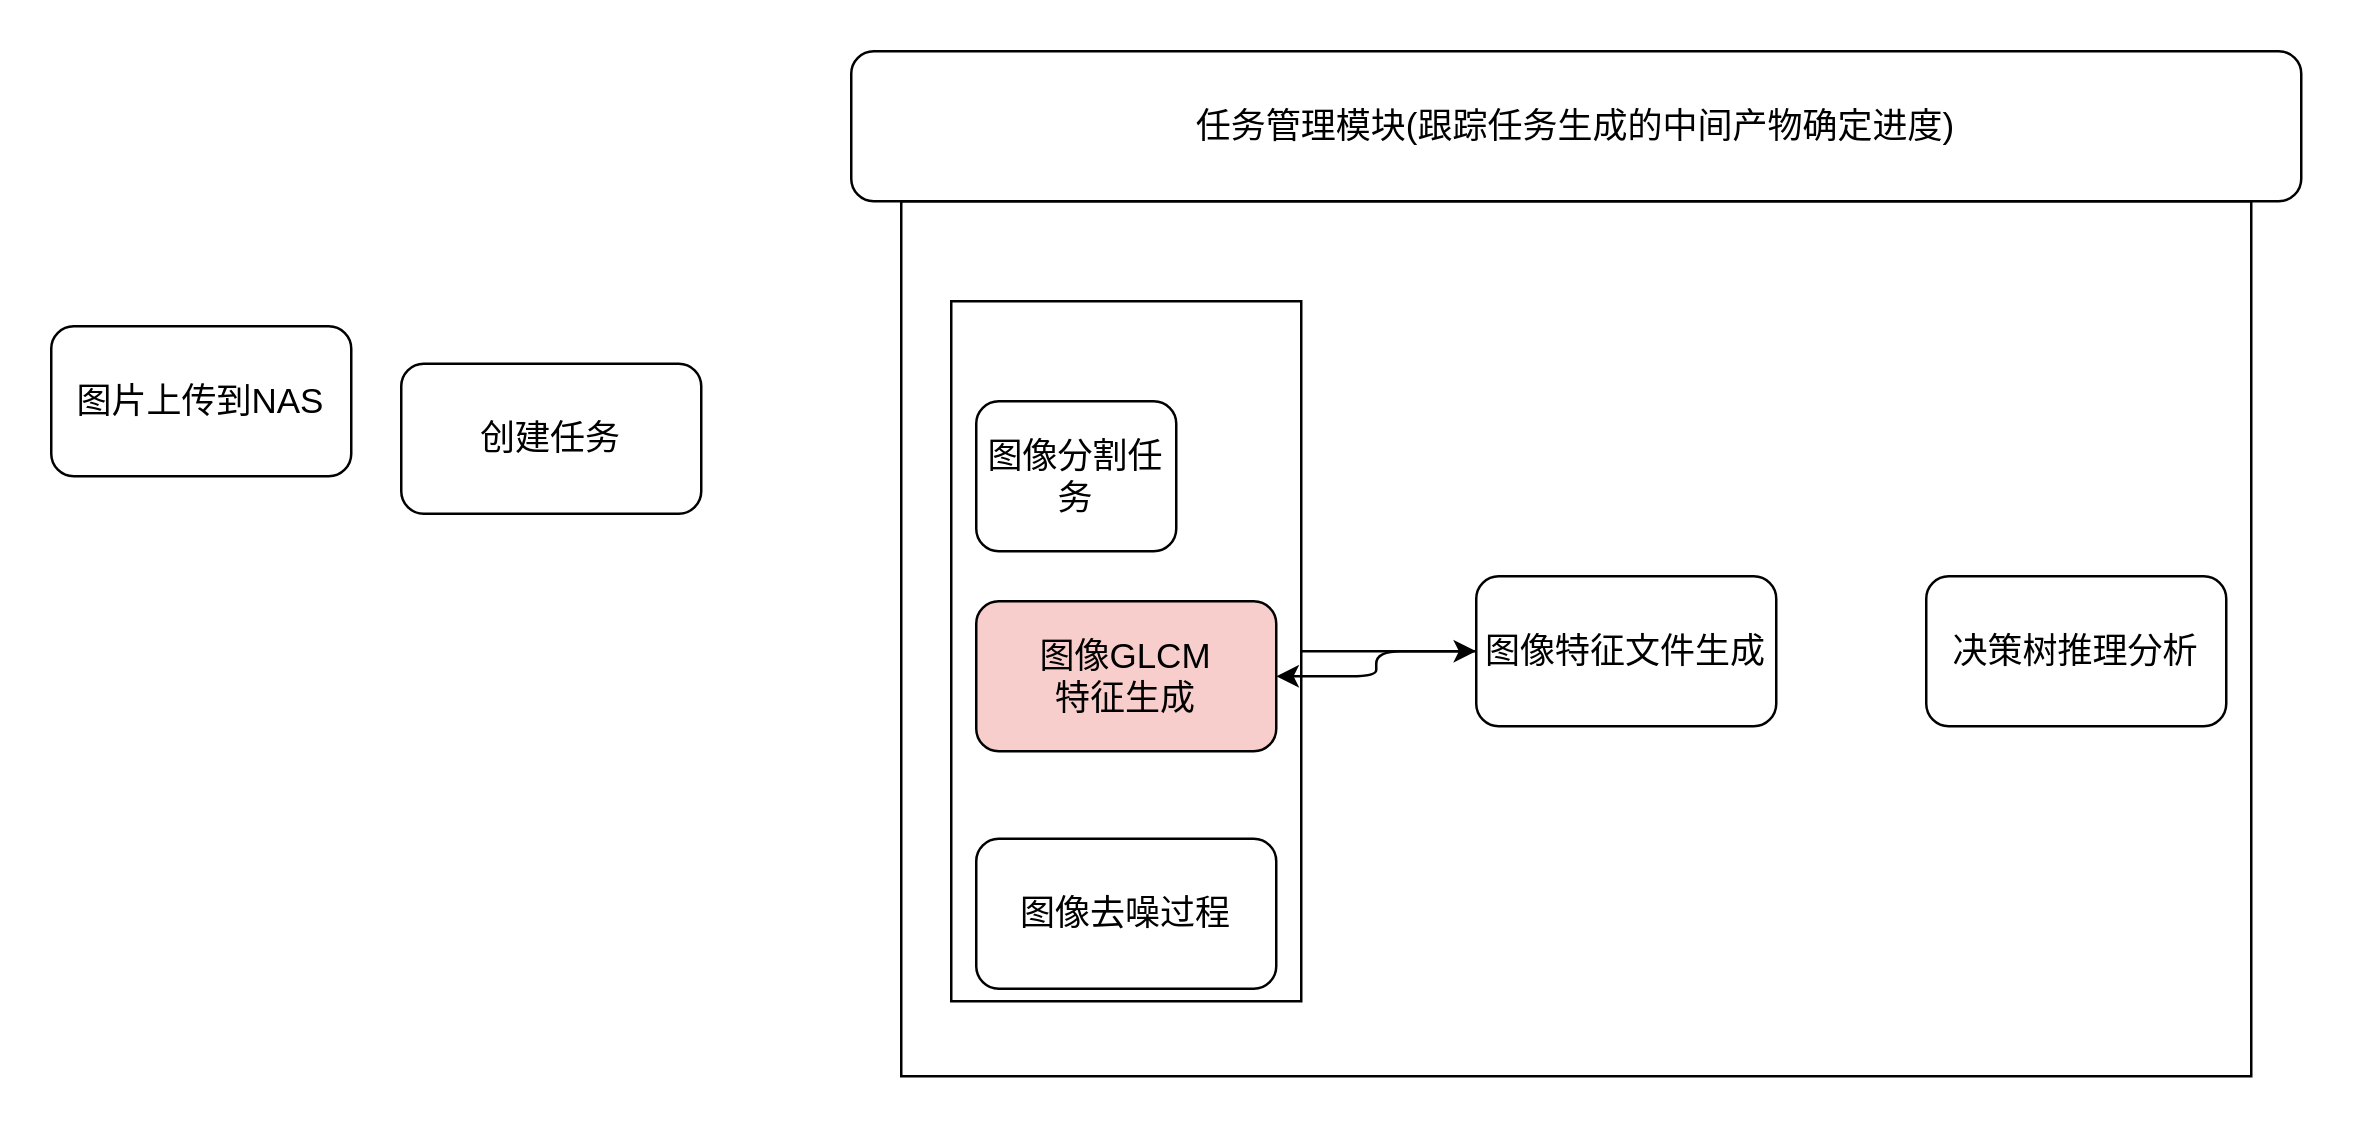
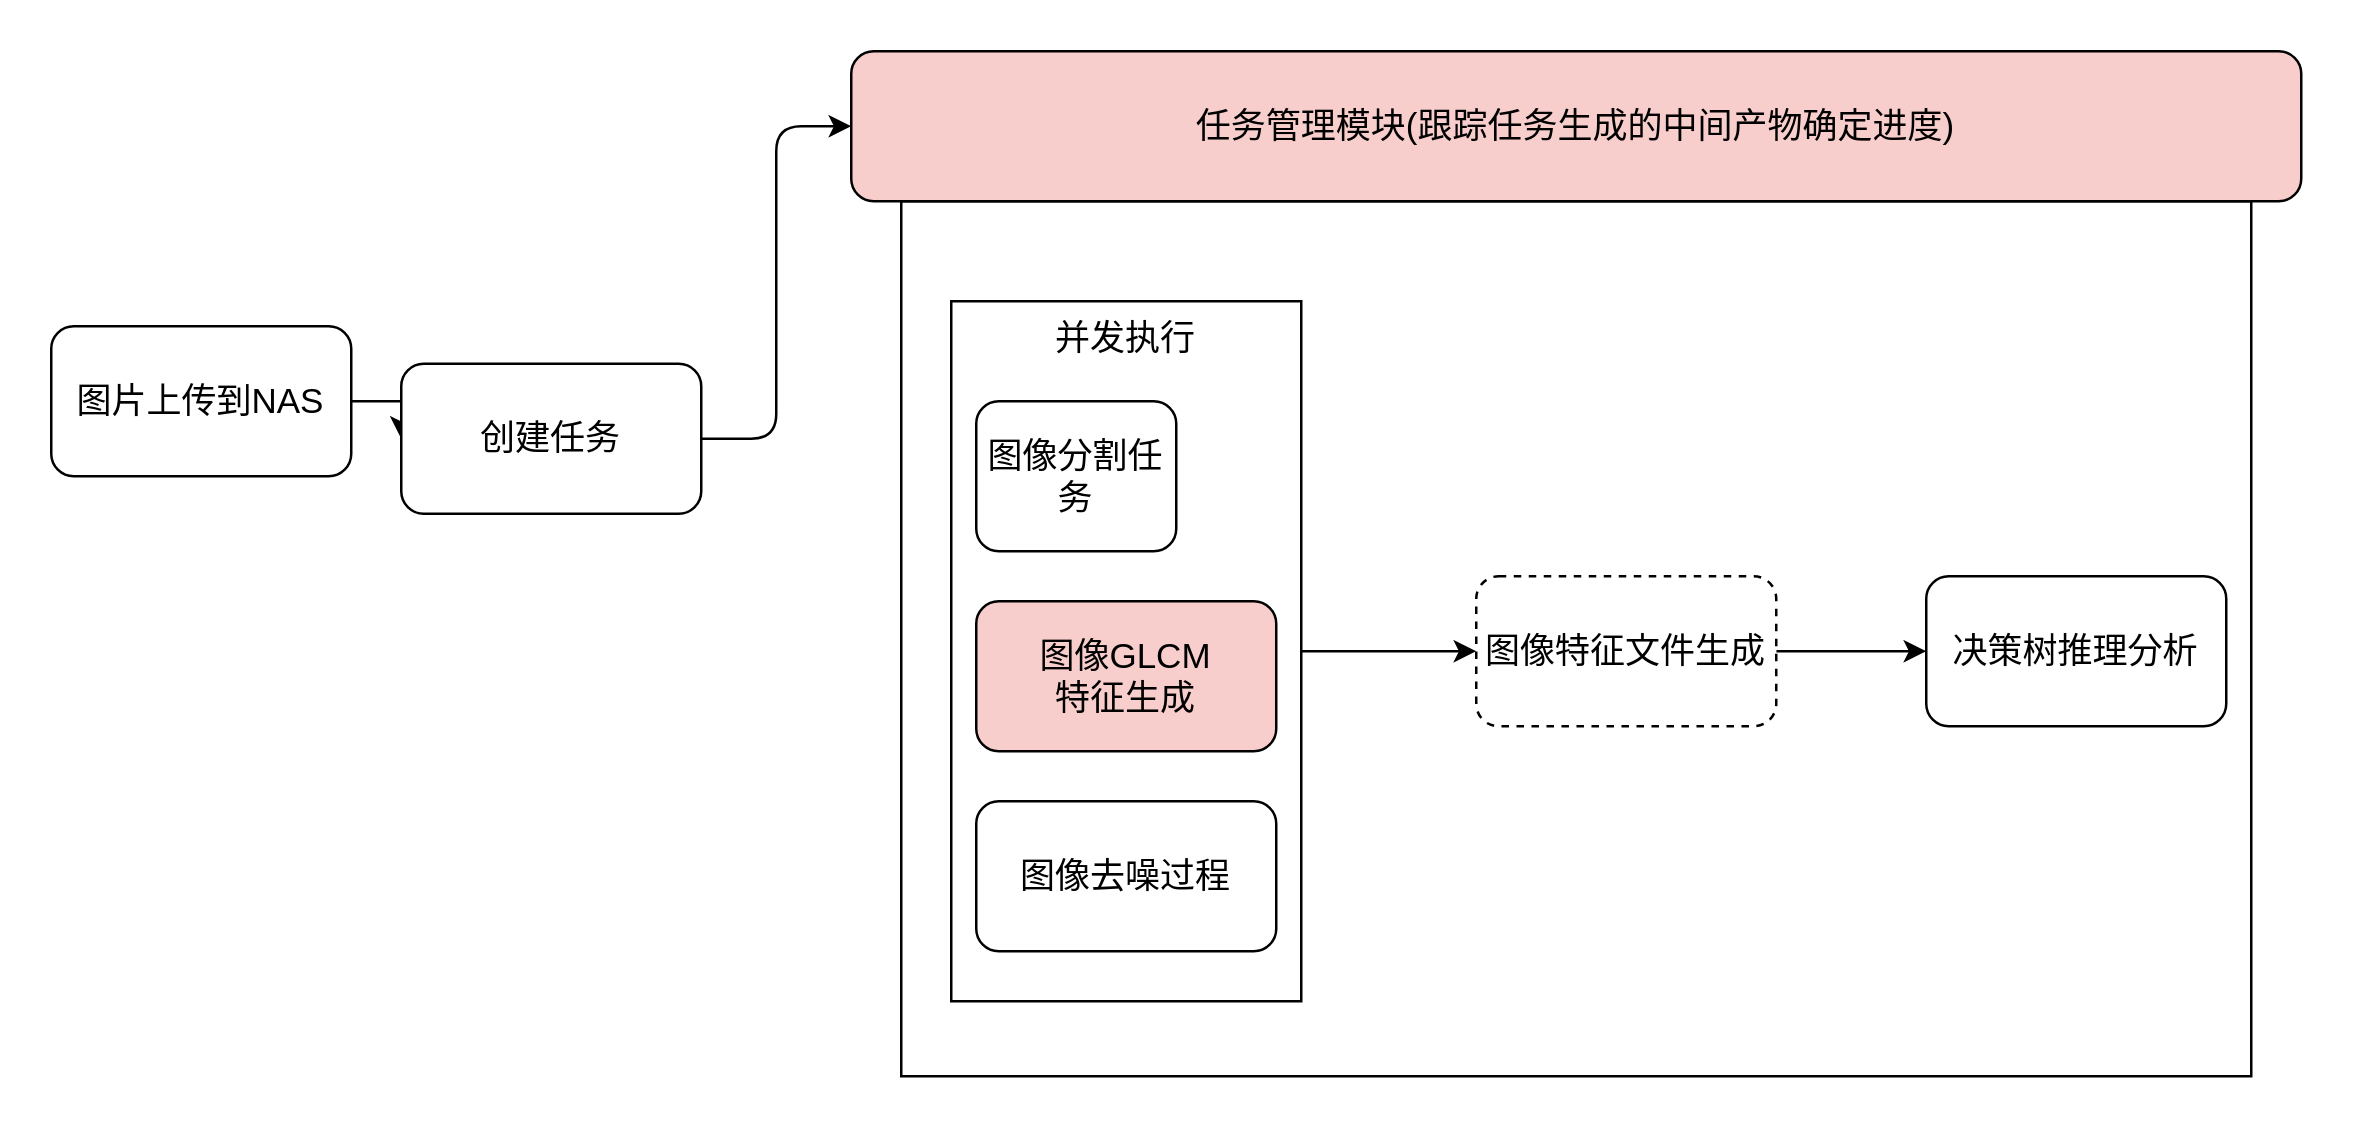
node "任务管理模块(跟踪任务生成的中间产物确定进度)": fillcolor #ffffff -> #f8cecc
edge "创建任务" -> "任务管理模块(跟踪任务生成的中间产物确定进度)": added
node "并发执行": added
edge "图片上传到NAS" -> "创建任务": added
node "图像特征文件生成": style solid -> dashed
edge "图像特征文件生成" -> "图像GLCM特征生成": now "图像特征文件生成" -> "决策树推理分析"
node "图像去噪过程": moved (1126, 914) -> (1126, 876)
